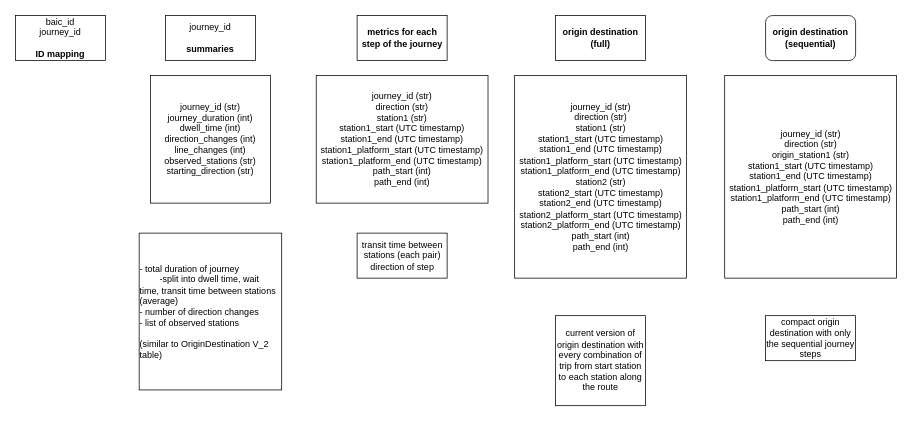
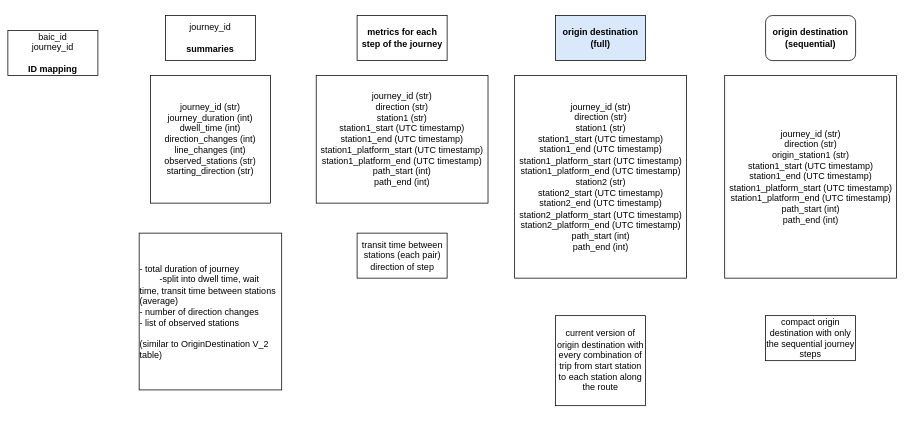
node "baic_id journey_id ID mapping": moved (60, 38) -> (53, 53)
node "origin destination (full)": fillcolor #ffffff -> #dae8fc
